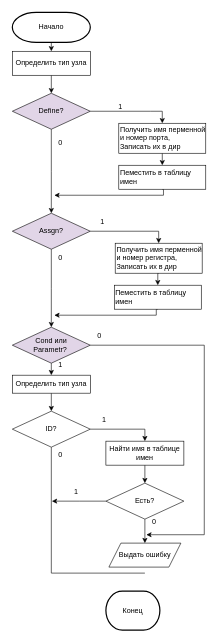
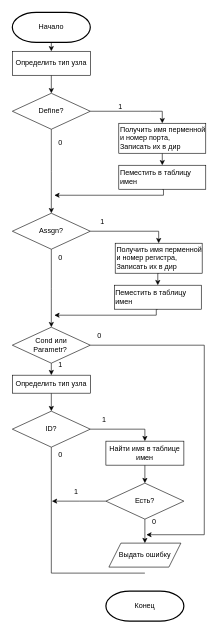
node "Define?": fillcolor #e1d5e7 -> #ffffff
node "Assgn?": fillcolor #e1d5e7 -> #ffffff
node "Cond или Parametr?": fillcolor #e1d5e7 -> #ffffff
node "Конец": size 54x39 -> 78x30
